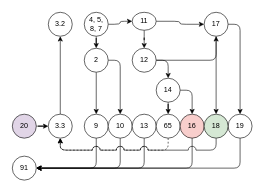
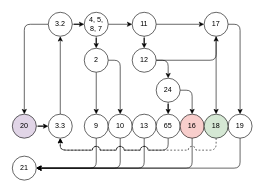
node "11": size 24x18 -> 24x24
edge "3.2" -> "4, 5, 8, 7": added
edge "3.2" -> "20": added
node "14": label "14" -> "24"
edge "65" -> "3.3": style dashed -> solid
edge "18" -> "3.3": style solid -> dashed
node "91": label "91" -> "21"
